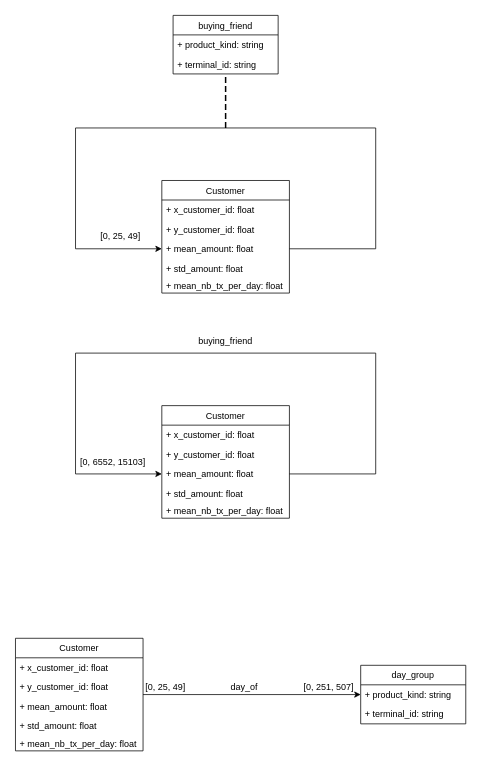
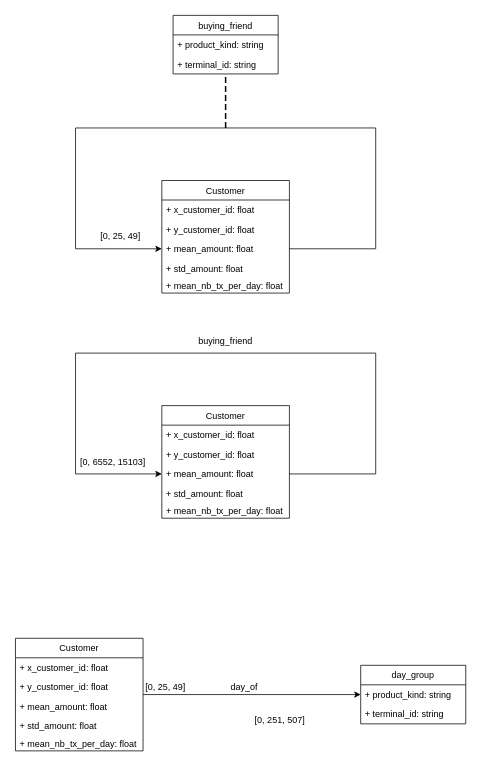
node "[0, 251, 507]": moved (329, 687) -> (280, 720)
